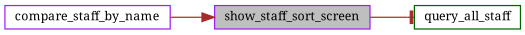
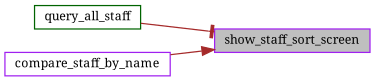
edge "show_staff_sort_screen" -> "query_all_staff": reversed
